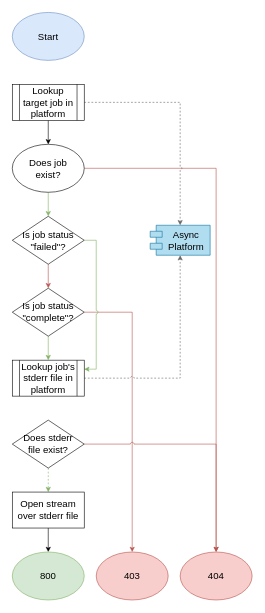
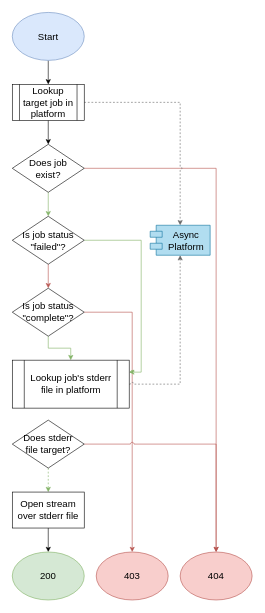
edge "Start" -> "Lookup target job in platform": added
node "Does job exist?": shape ellipse -> diamond
node "Lookup job's stderr file in platform": size 72x36 -> 117x48
node "Does stderr file exist?": label "Does stderr file exist?" -> "Does stderr file target?"
node "800": label "800" -> "200"
